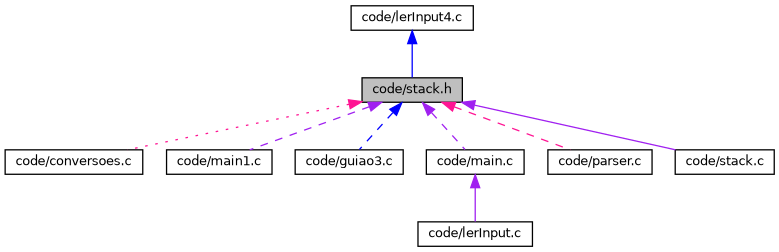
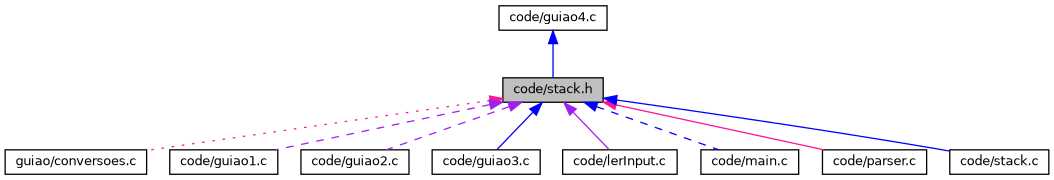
node "code/lerInput4.c": label "code/lerInput4.c" -> "code/guiao4.c"
edge "code/stack.c" -> "code/stack.h": color purple -> blue
edge "code/parser.c" -> "code/stack.h": style dashed -> solid
edge "code/guiao3.c" -> "code/stack.h": style dashed -> solid
edge "code/main.c" -> "code/stack.h": color purple -> blue
node "code/conversoes.c": label "code/conversoes.c" -> "guiao/conversoes.c"
node "code/main1.c": label "code/main1.c" -> "code/guiao1.c"
node "code/guiao2.c": added
edge "code/lerInput.c" -> "code/main.c": now "code/lerInput.c" -> "code/stack.h"
